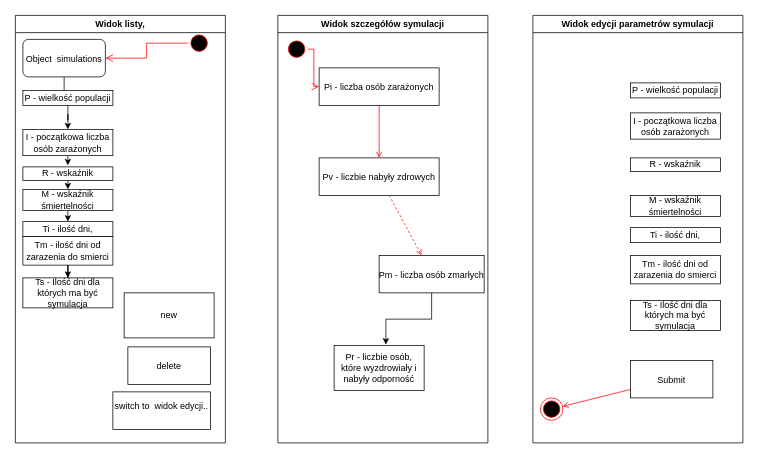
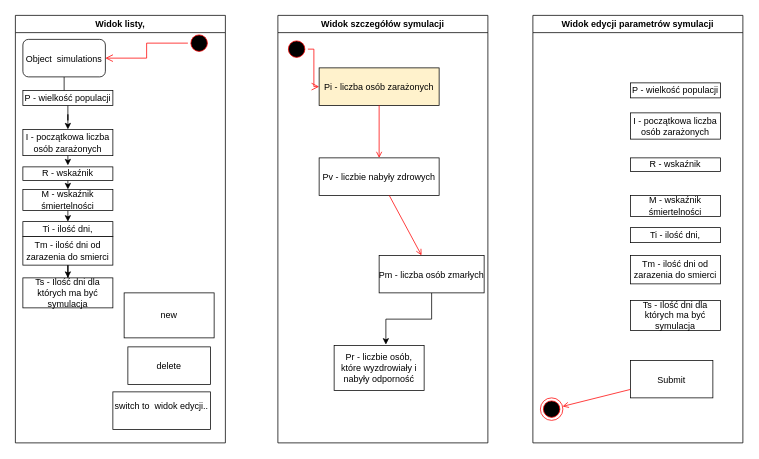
node "Pi - liczba osób zarażonych": fillcolor #ffffff -> #fff2cc
edge "Pv - liczbie nabyły zdrowych" -> "Pm - liczba osób zmarłych": style dashed -> solid
